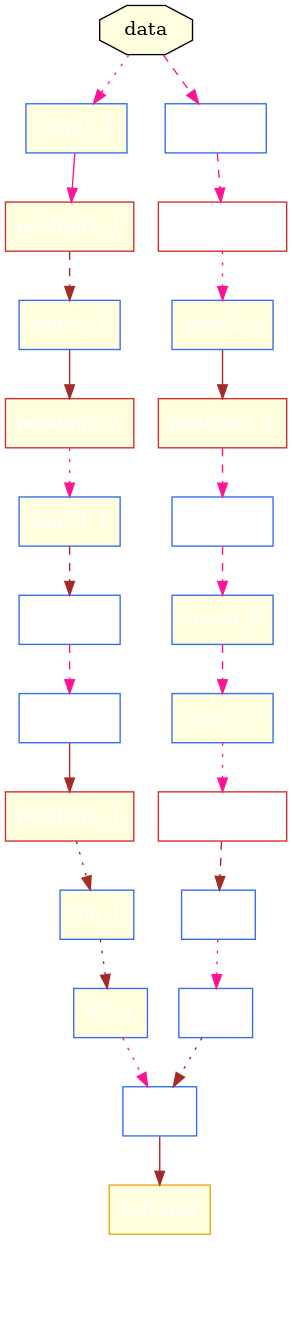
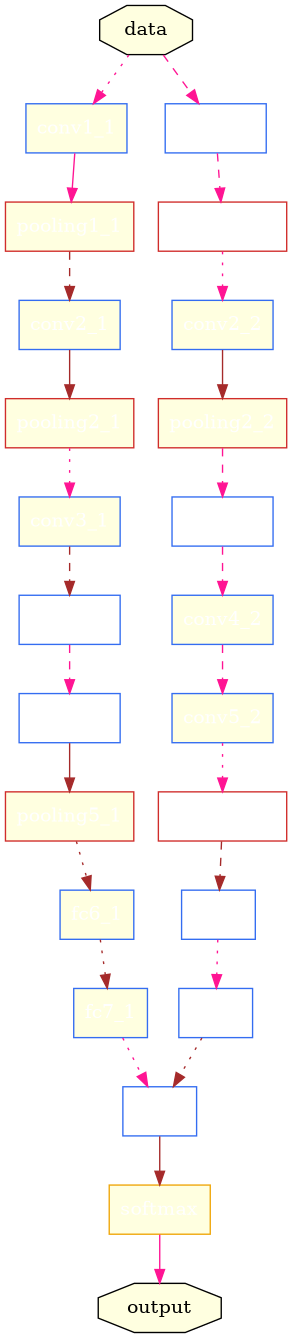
node "output": added
